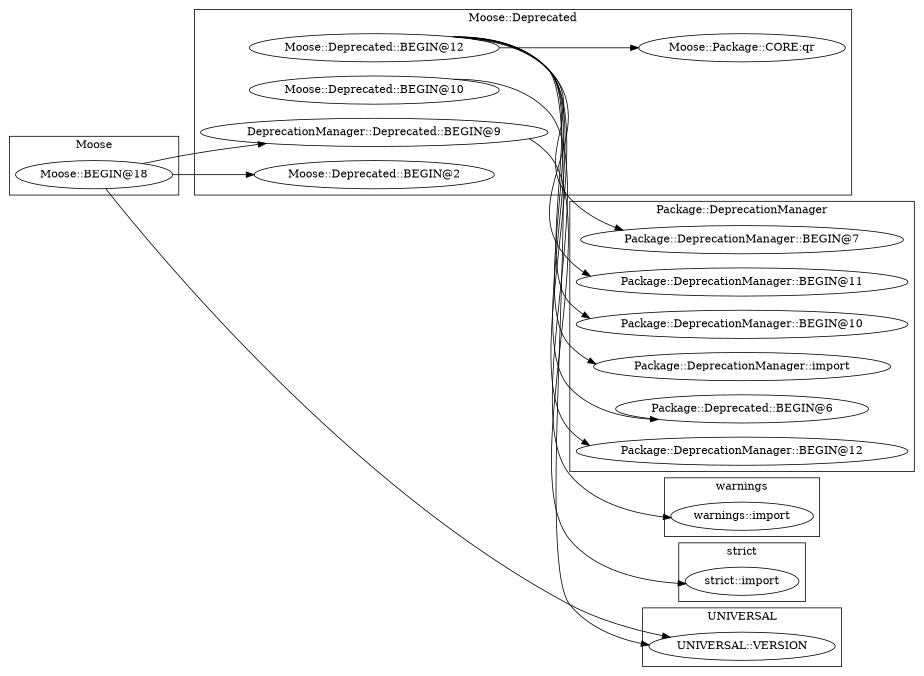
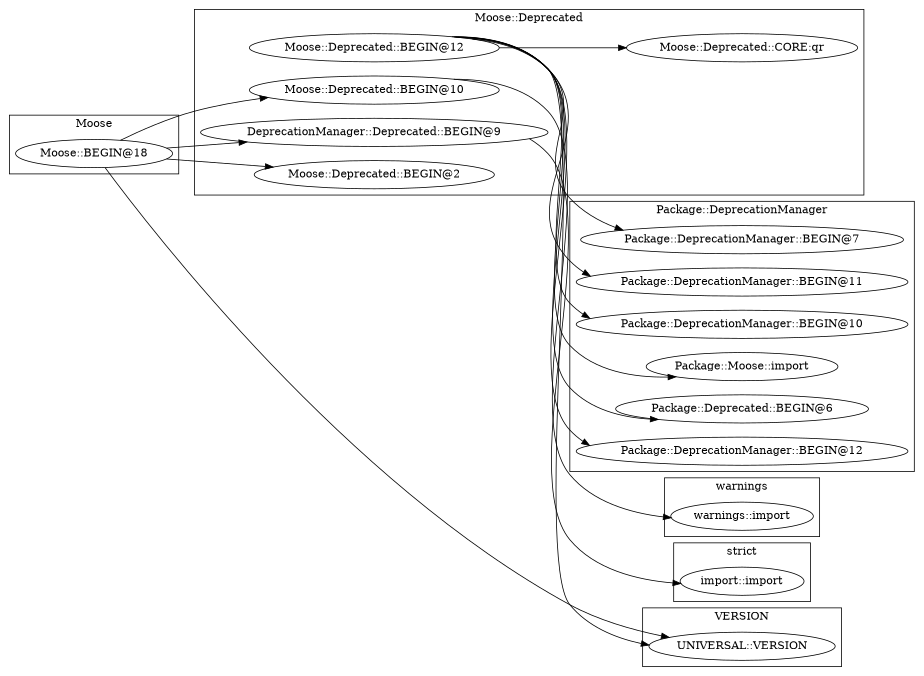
node "Moose::Package::CORE:qr": label "Moose::Package::CORE:qr" -> "Moose::Deprecated::CORE:qr"
edge "Moose::BEGIN@18" -> "Moose::Deprecated::BEGIN@10": added
node "Package::DeprecationManager::import": label "Package::DeprecationManager::import" -> "Package::Moose::import"
node "strict::import": label "strict::import" -> "import::import"
cluster "UNIVERSAL": label "UNIVERSAL" -> "VERSION"
